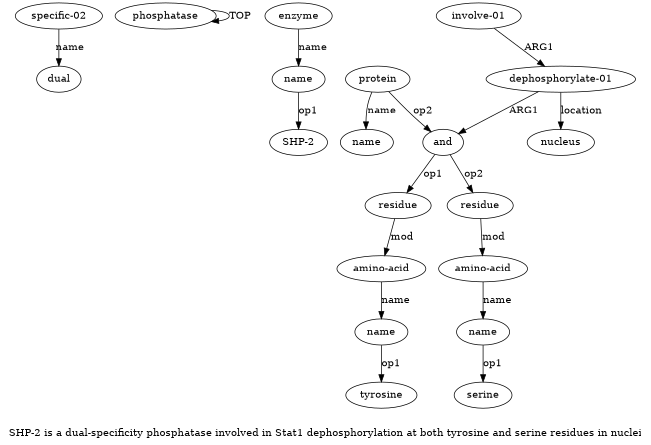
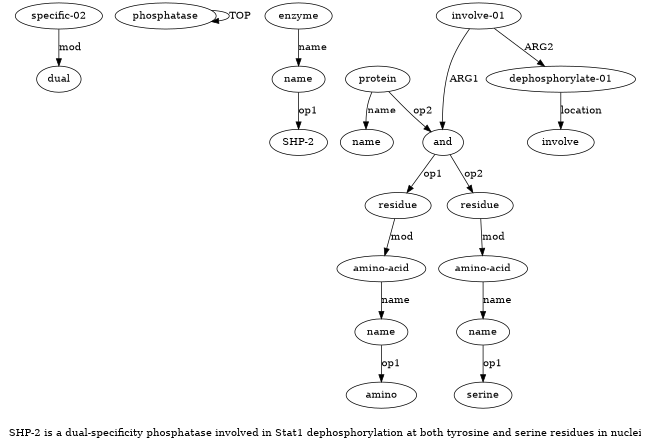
edge "specific-02" -> "dual": label "name" -> "mod"
edge "involve-01" -> "dephosphorylate-01": label "ARG1" -> "ARG2"
edge "dephosphorylate-01" -> "and": now "involve-01" -> "and"
node "nucleus": label "nucleus" -> "involve"
node "tyrosine": label "tyrosine" -> "amino"
